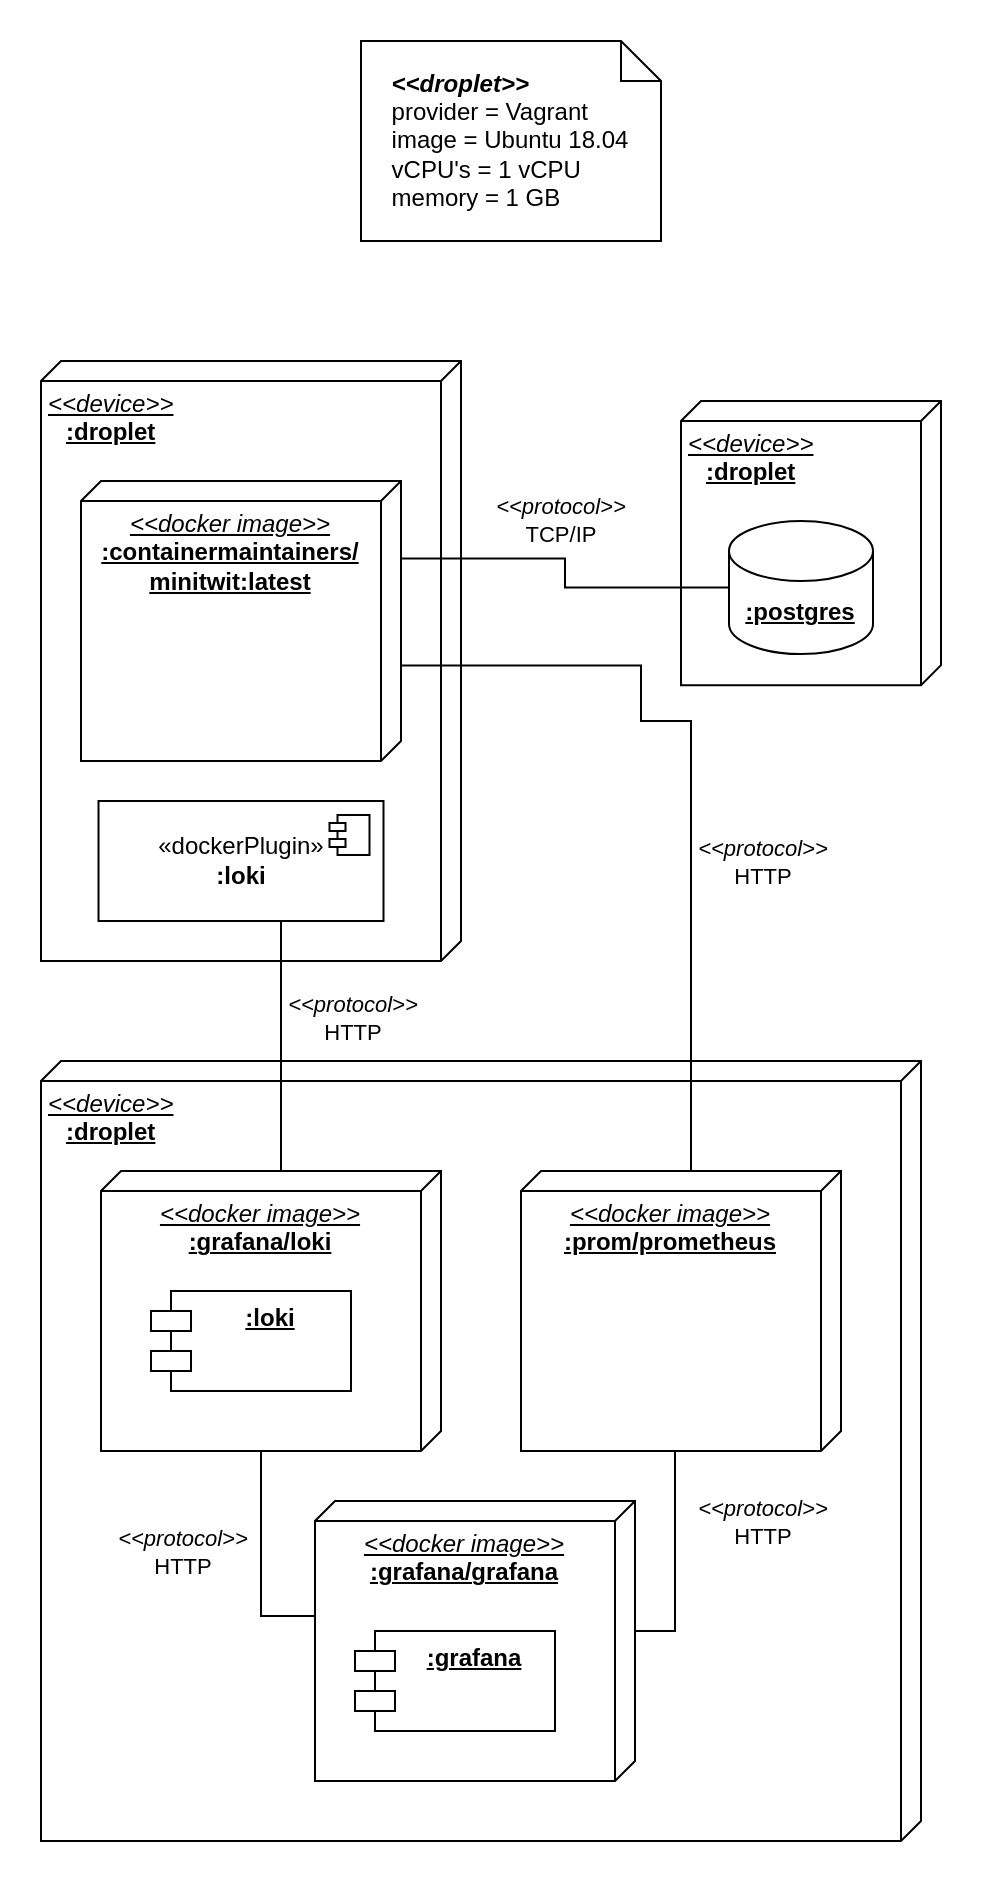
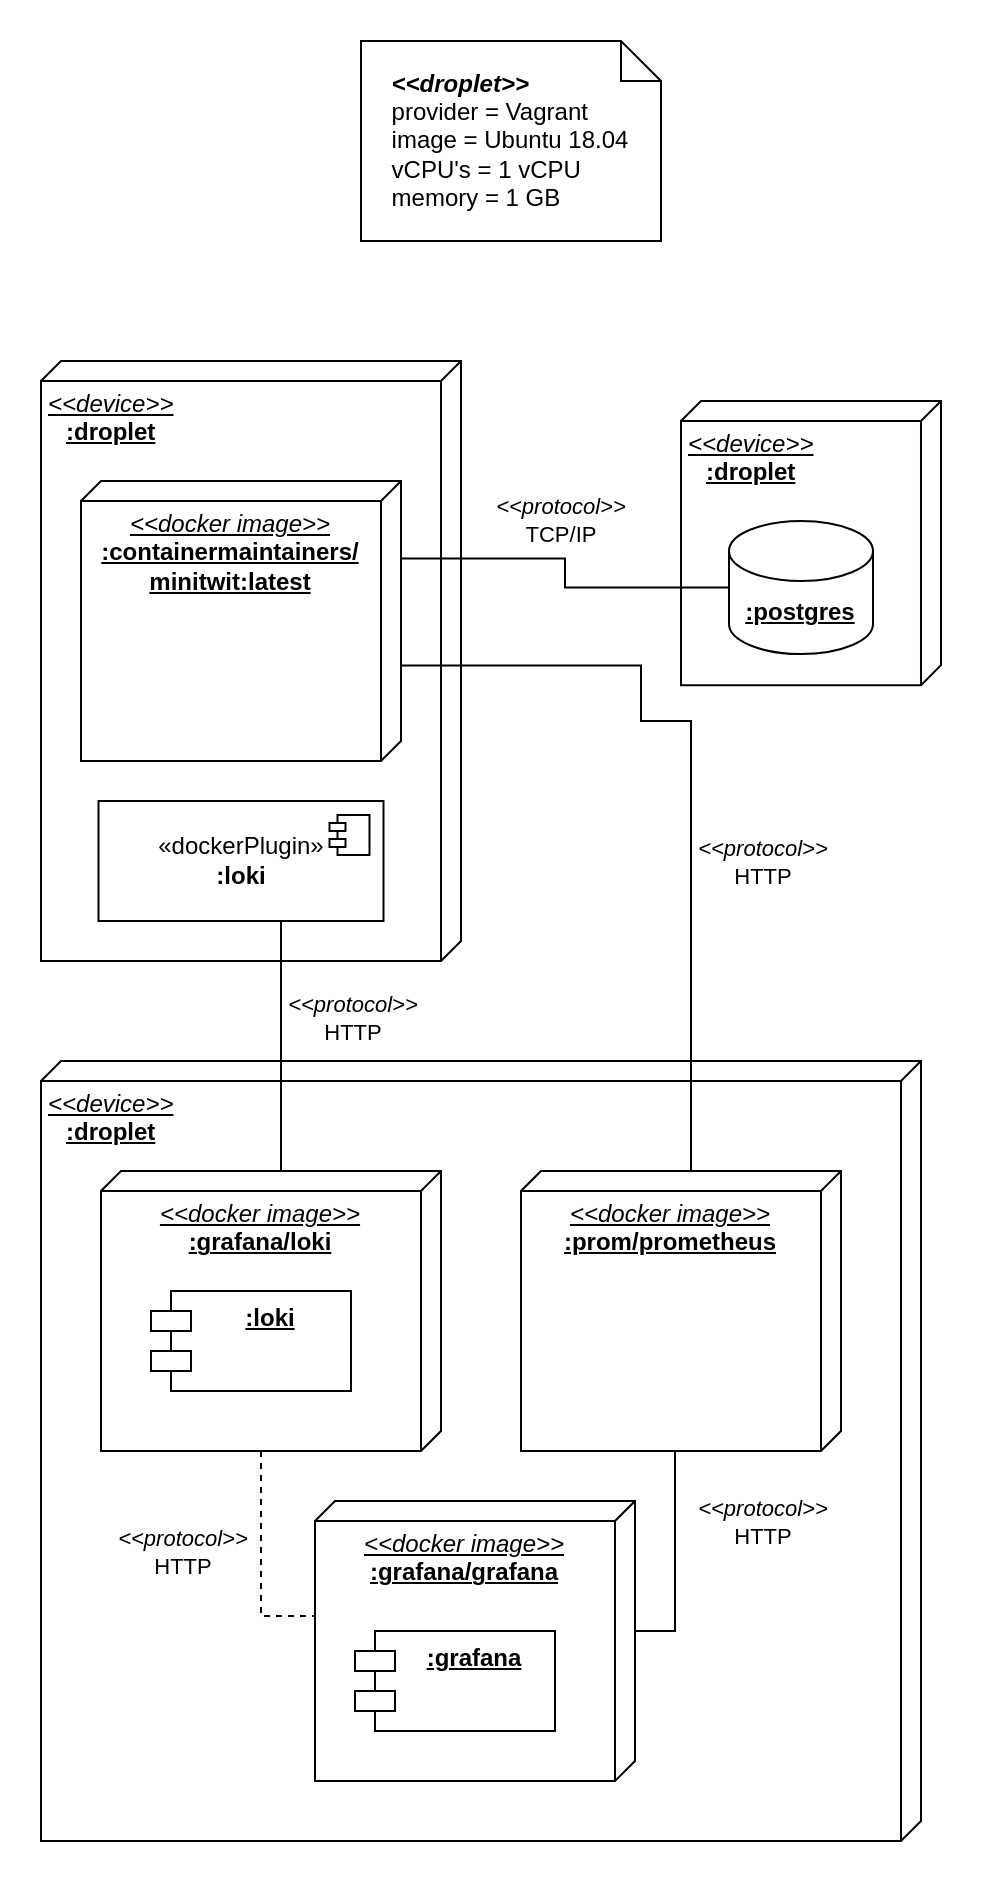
edge "<<docker image>> :grafana/loki" -- "<<docker image>> :grafana/grafana": style solid -> dashed
